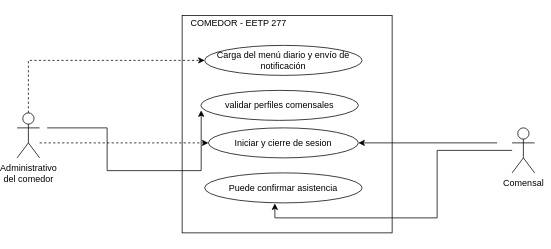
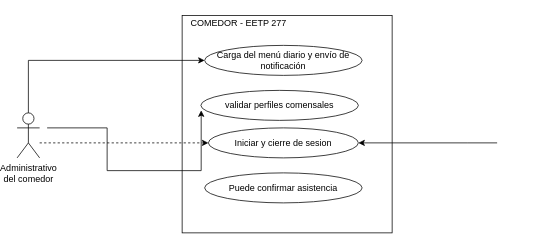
edge "Administrativo del comedor" -> "Carga del menú diario y envío de notificación": style dashed -> solid
edge "Comensal" -> "Puede confirmar asistencia": removed
node "Comensal": removed
